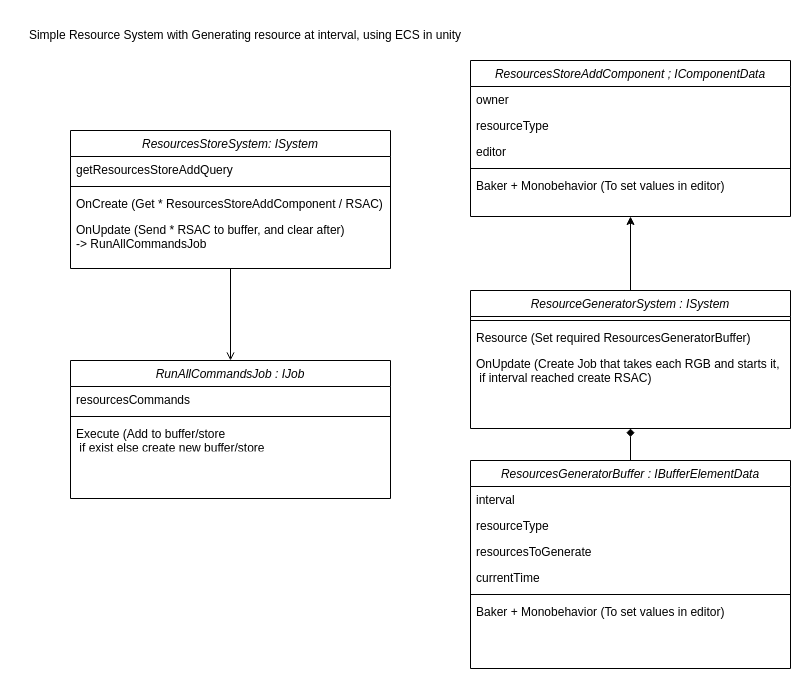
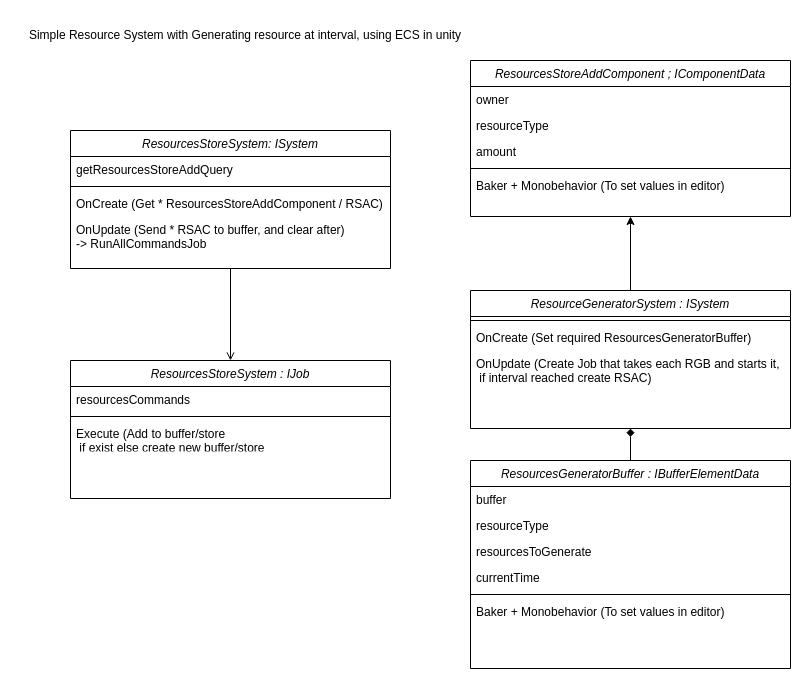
node "editor": label "editor" -> "amount"
node "Resource (Set required ResourcesGeneratorBuffer)": label "Resource (Set required ResourcesGeneratorBuffer)" -> "OnCreate (Set required ResourcesGeneratorBuffer)"
node "RunAllCommandsJob : IJob": label "RunAllCommandsJob : IJob" -> "ResourcesStoreSystem : IJob"
node "interval": label "interval" -> "buffer"
